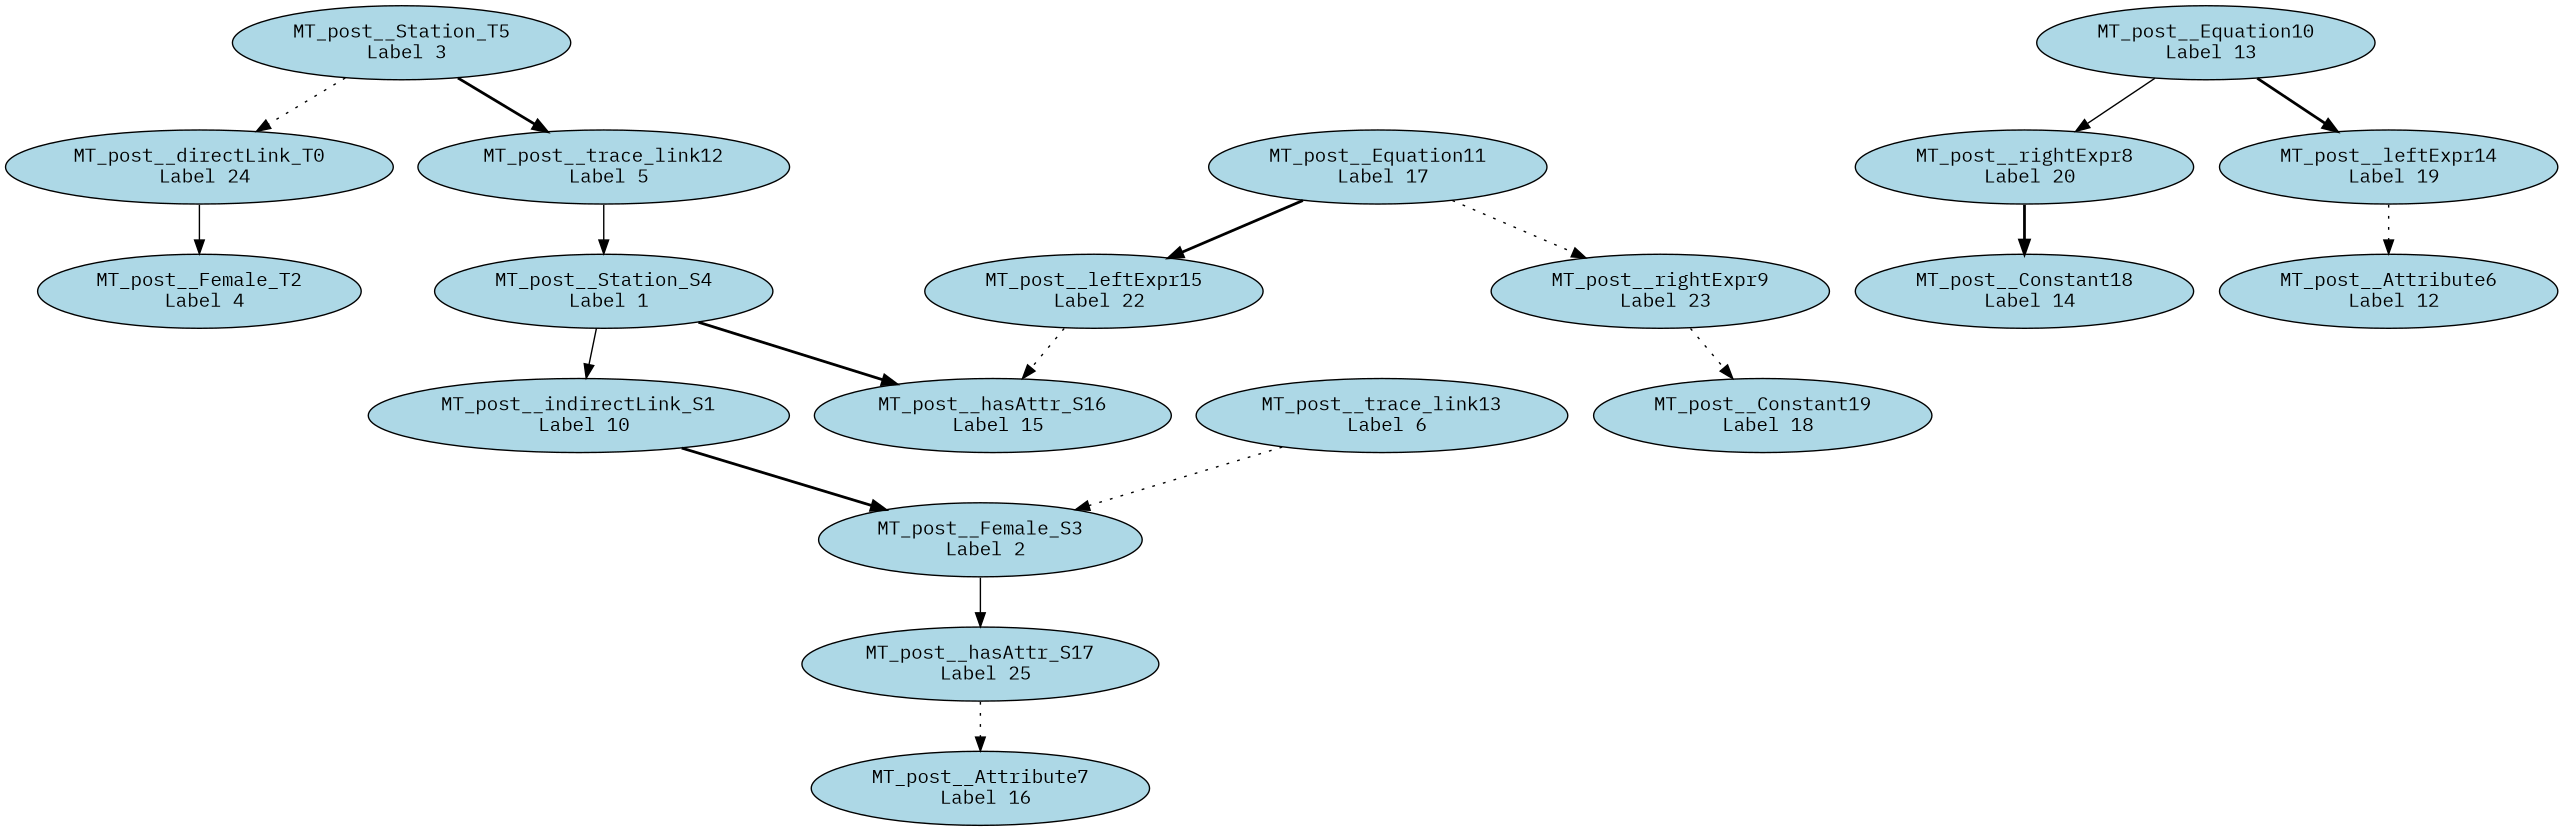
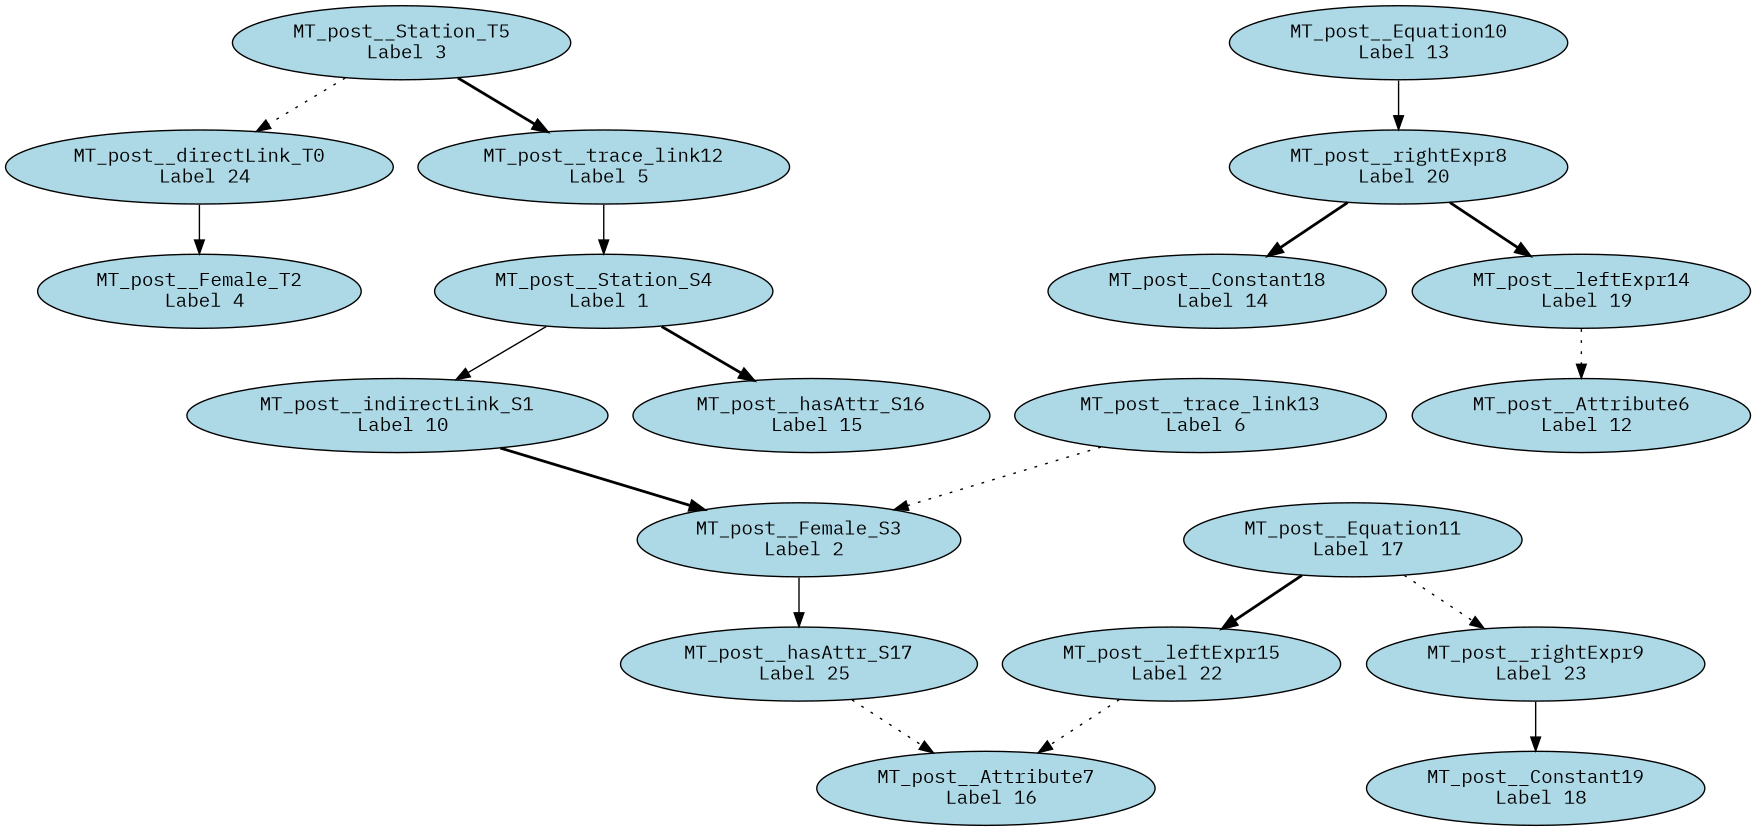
edge "MT_post__Equation10 Label 13" -> "MT_post__leftExpr14 Label 19": now "MT_post__rightExpr8 Label 20" -> "MT_post__leftExpr14 Label 19"
edge "MT_post__leftExpr15 Label 22" -> "MT_post__hasAttr_S16 Label 15": now "MT_post__leftExpr15 Label 22" -> "MT_post__Attribute7 Label 16"
edge "MT_post__rightExpr9 Label 23" -> "MT_post__Constant19 Label 18": style dotted -> solid
